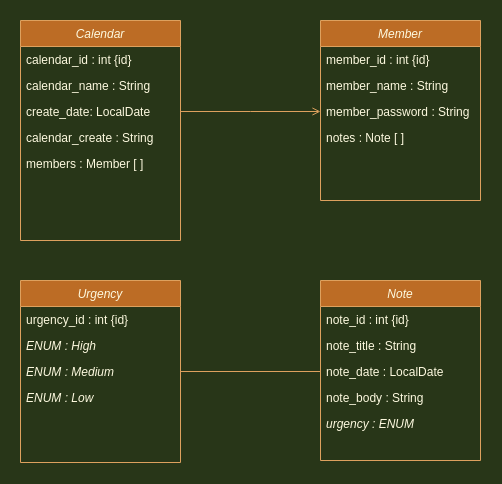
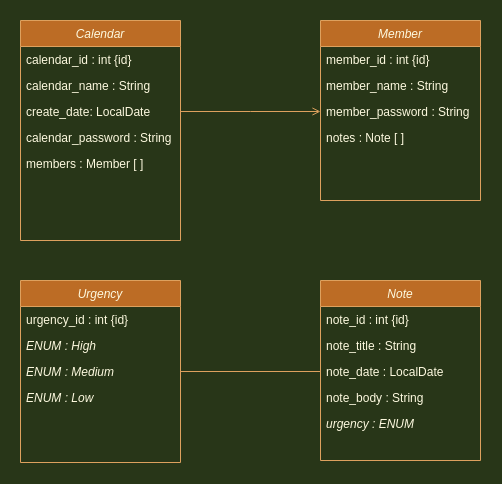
node "calendar_create : String": label "calendar_create : String" -> "calendar_password : String"
